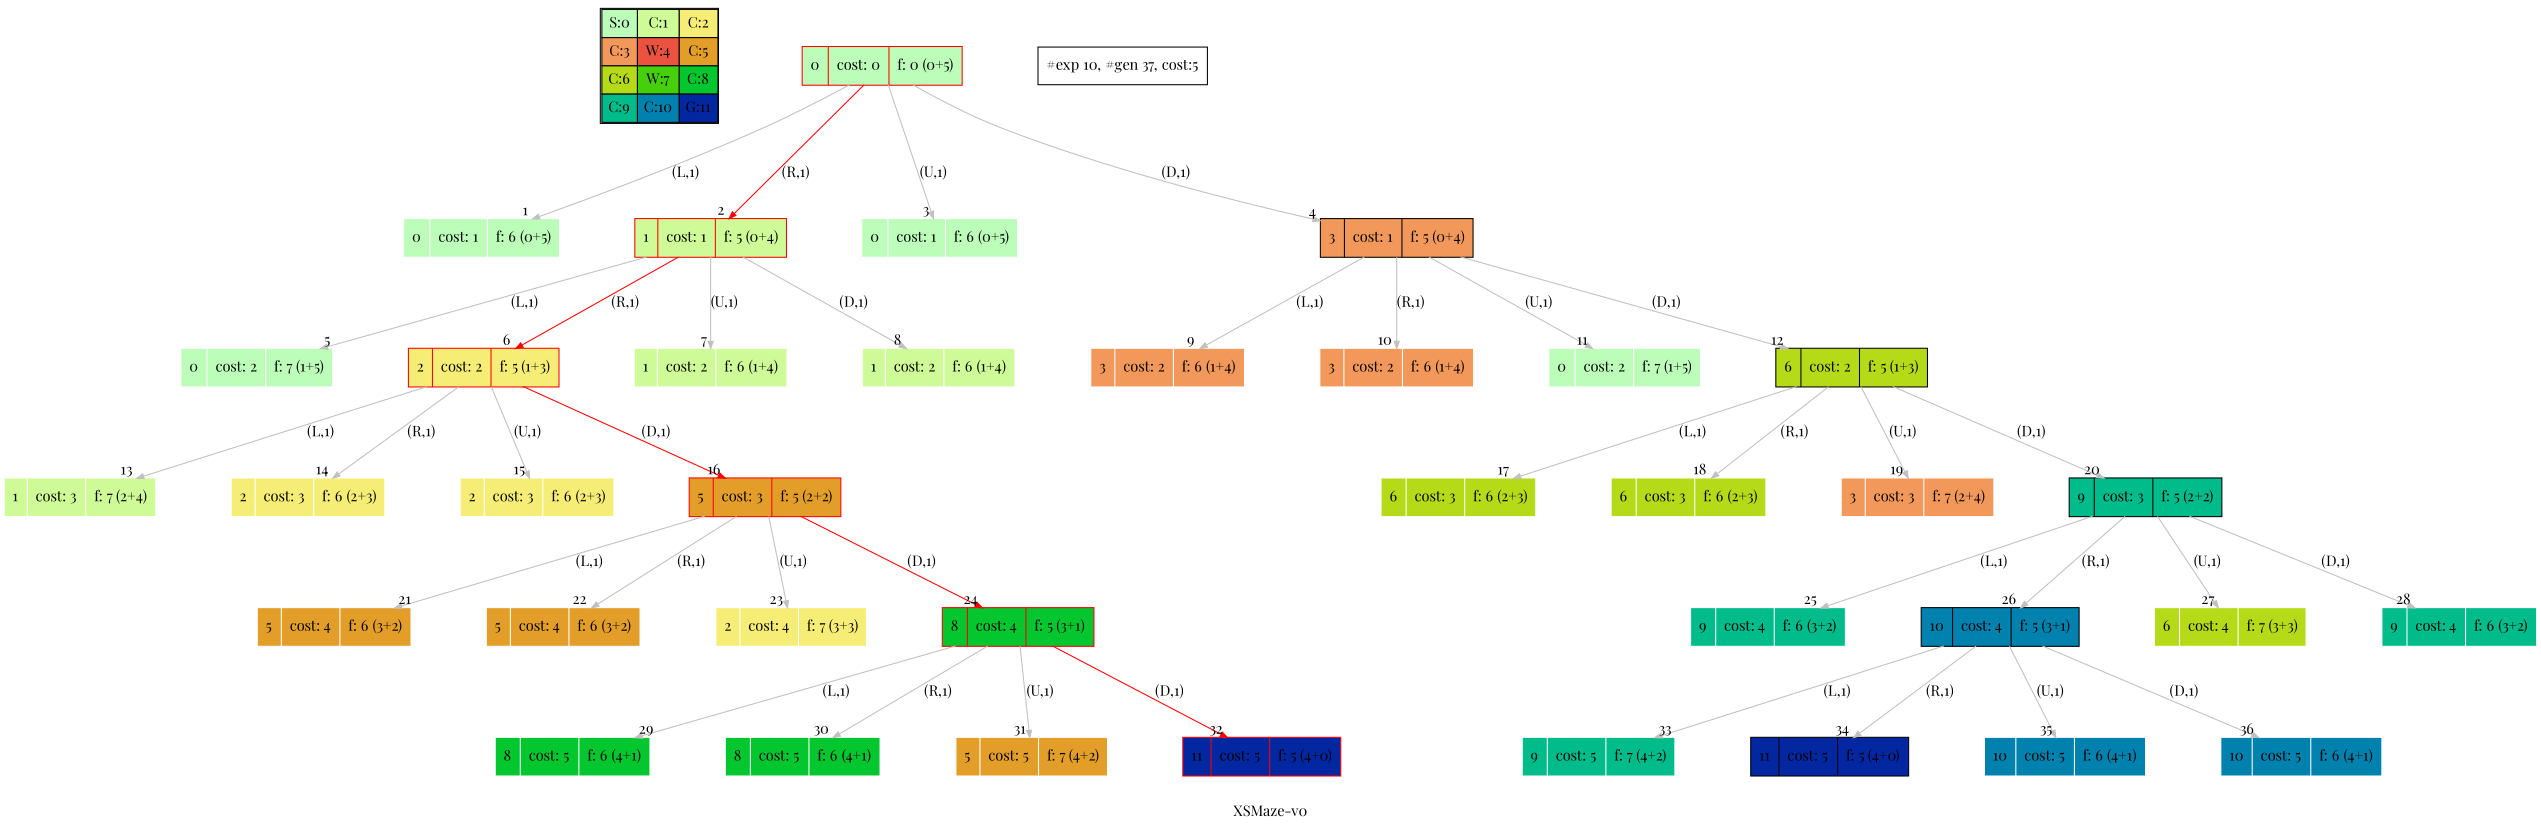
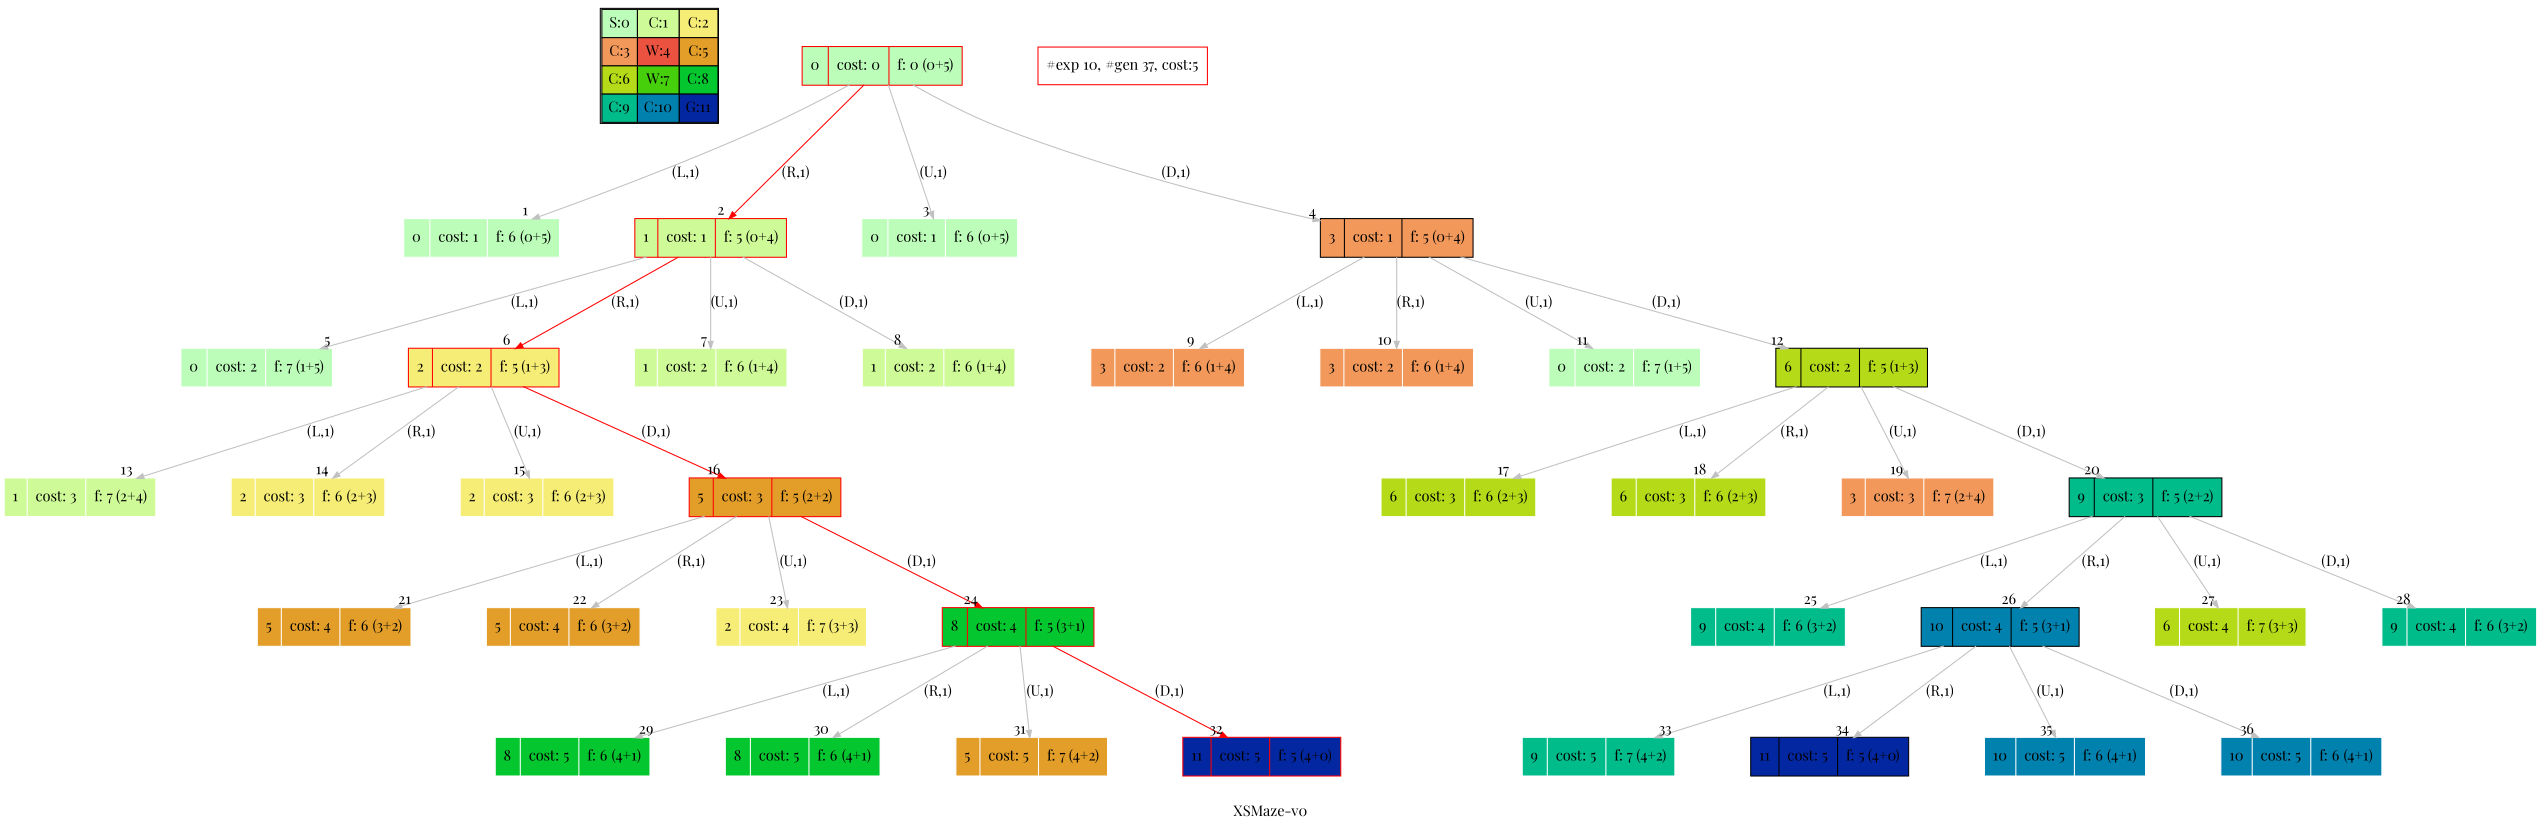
node "#exp 10, #gen 37, cost:5": color black -> red
